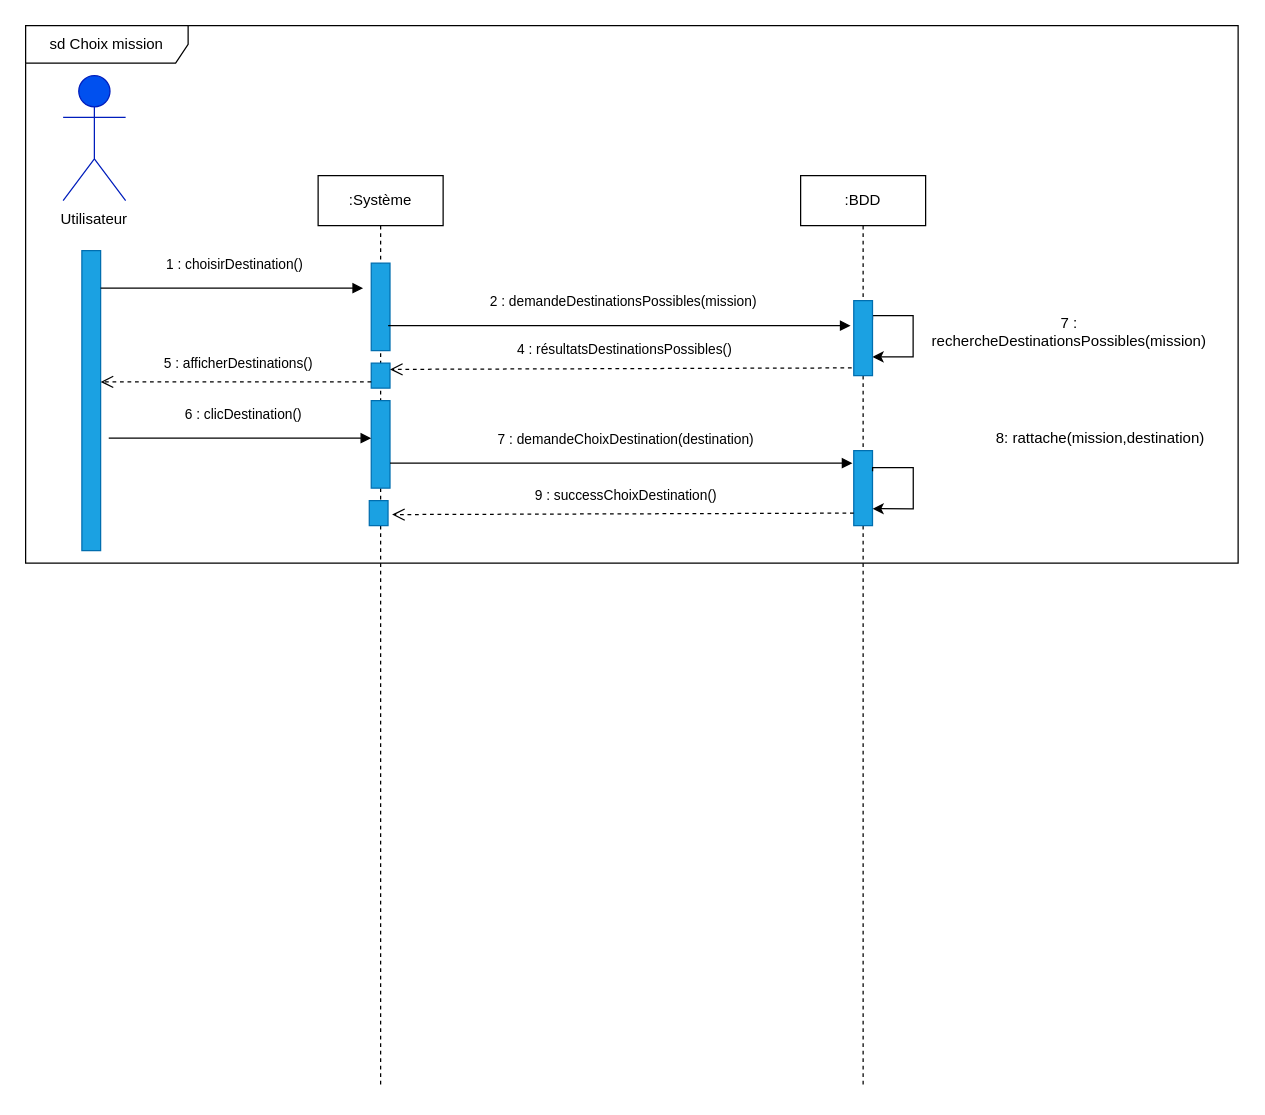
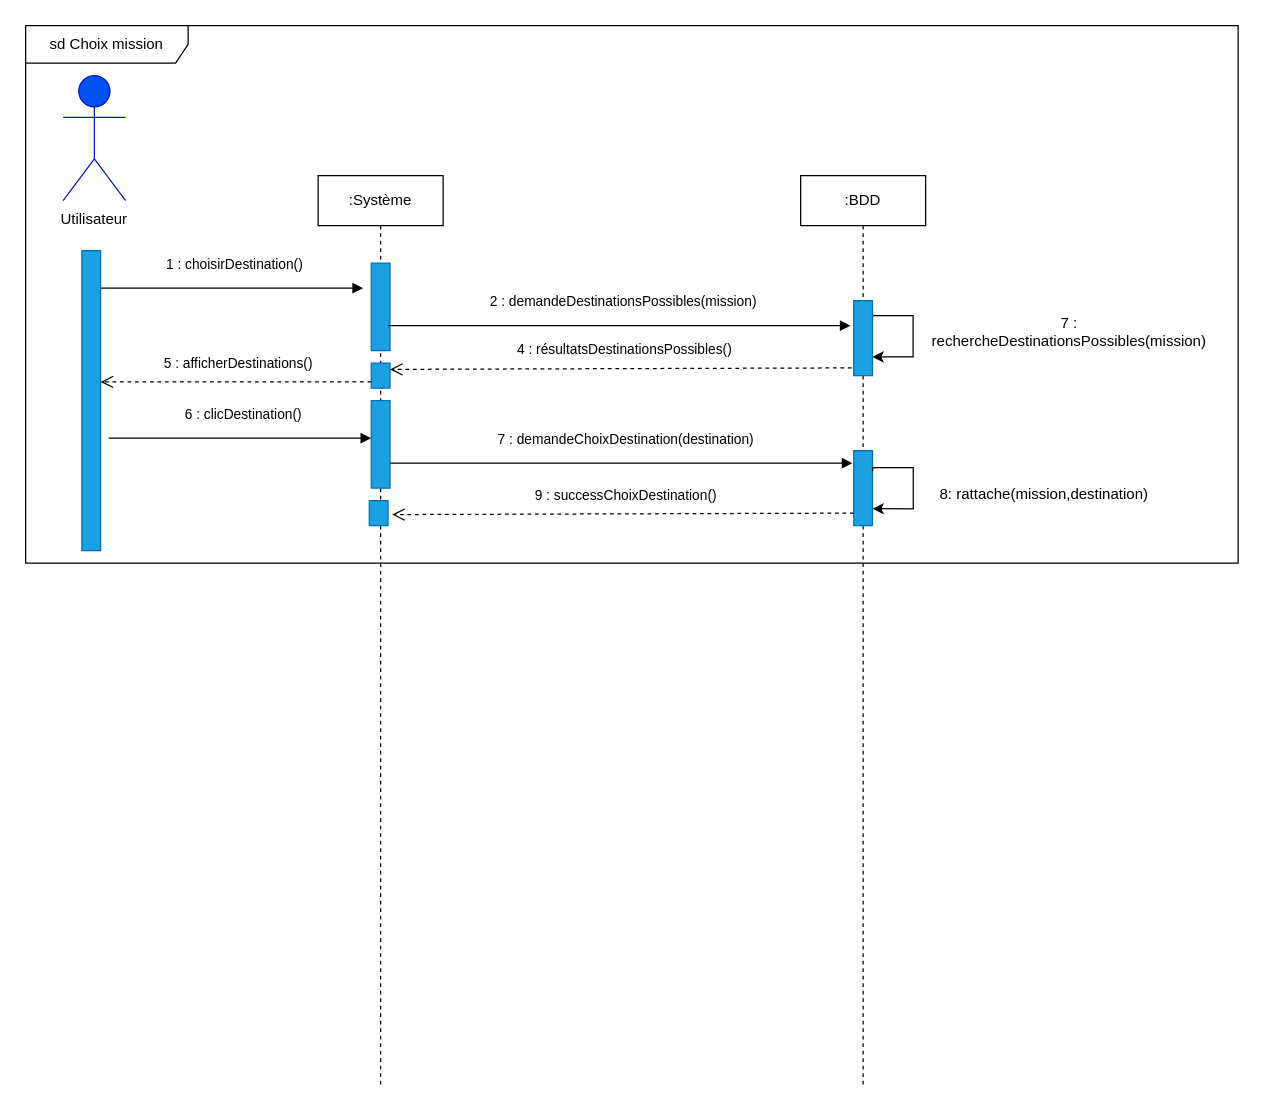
node "8: rattache(mission,destination)": moved (1101, 438) -> (1044, 494)
